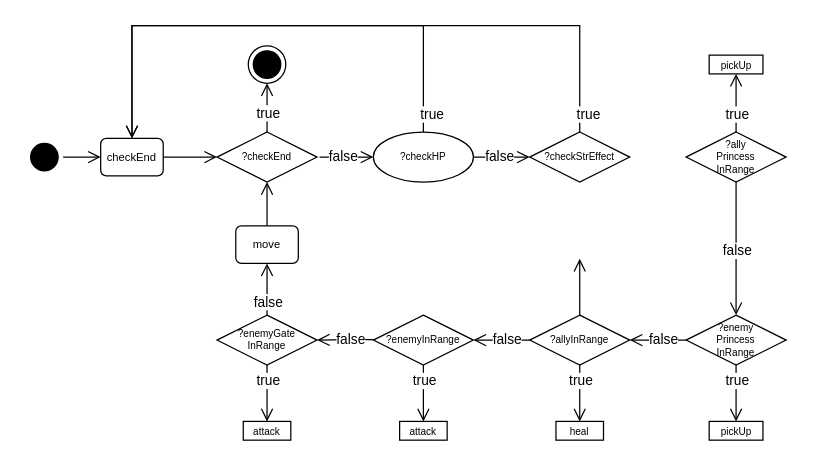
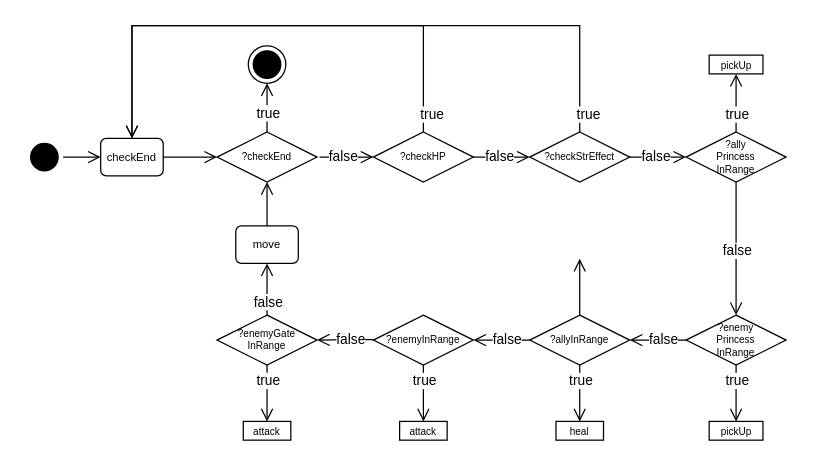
node "?checkHP": shape ellipse -> diamond
edge "?checkStrEffect" -> "?ally Princess InRange": added, label "false"
